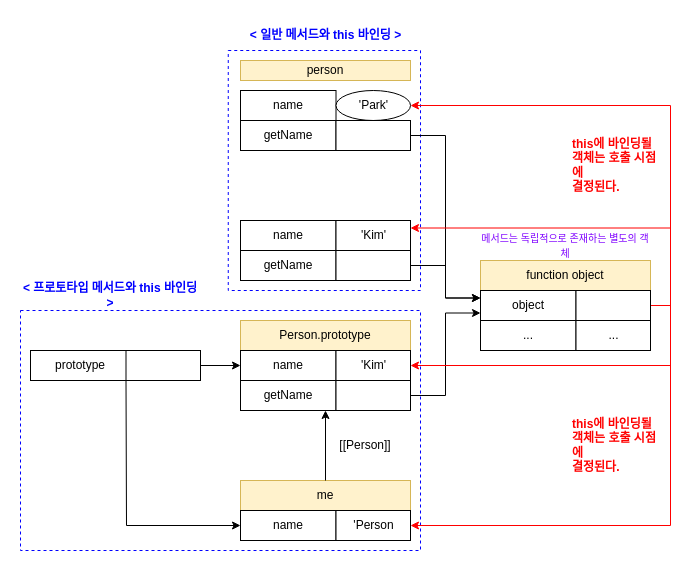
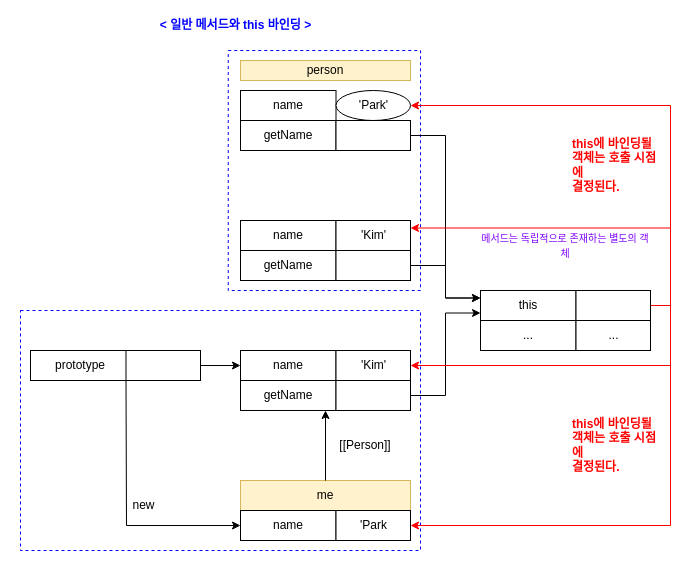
node "< 일반 메서드와 this 바인딩 >": moved (326, 36) -> (236, 26)
node "function object": removed
node "< 프로토타입 메서드와 this 바인딩 >": removed
node "object": label "object" -> "this"
node "Person.prototype": removed
node "new": added
node "'Person": label "'Person" -> "'Park"
